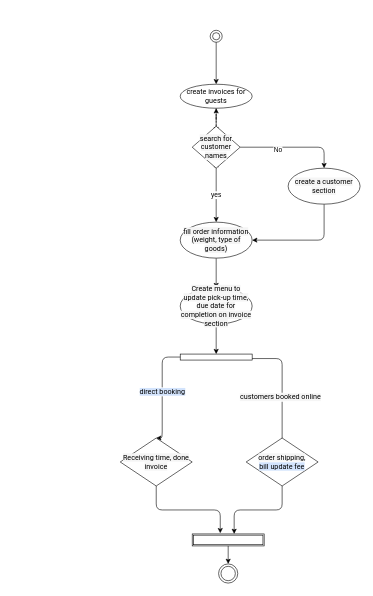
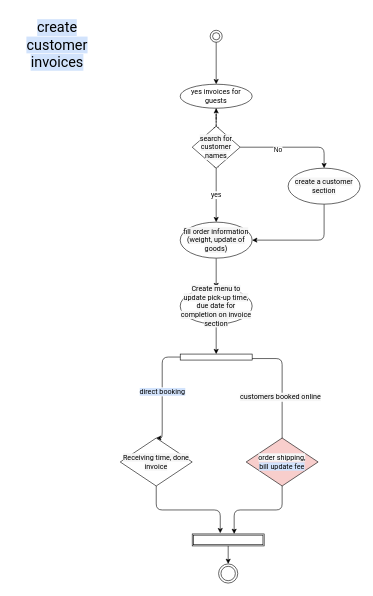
node "create customer invoices": added
node "create invoices for guests": label "create invoices for guests" -> "yes invoices for guests"
node "fill order information (weight, type of goods)": label "fill order information (weight, type of goods)" -> "fill order information (weight, update of goods)"
node "order shipping, bill update fee": fillcolor #ffffff -> #f8cecc
